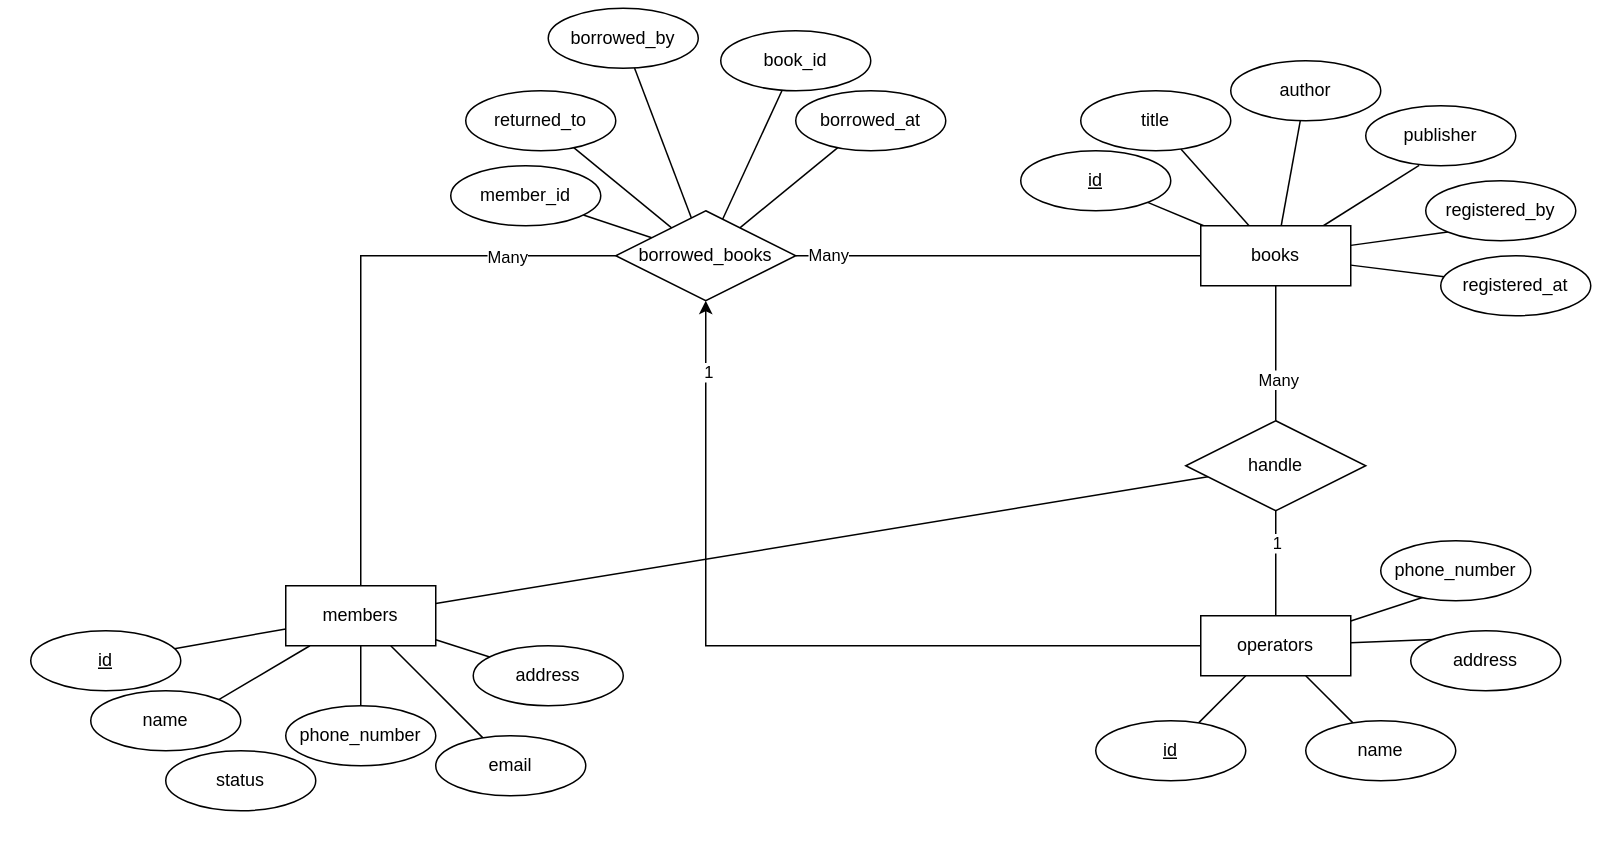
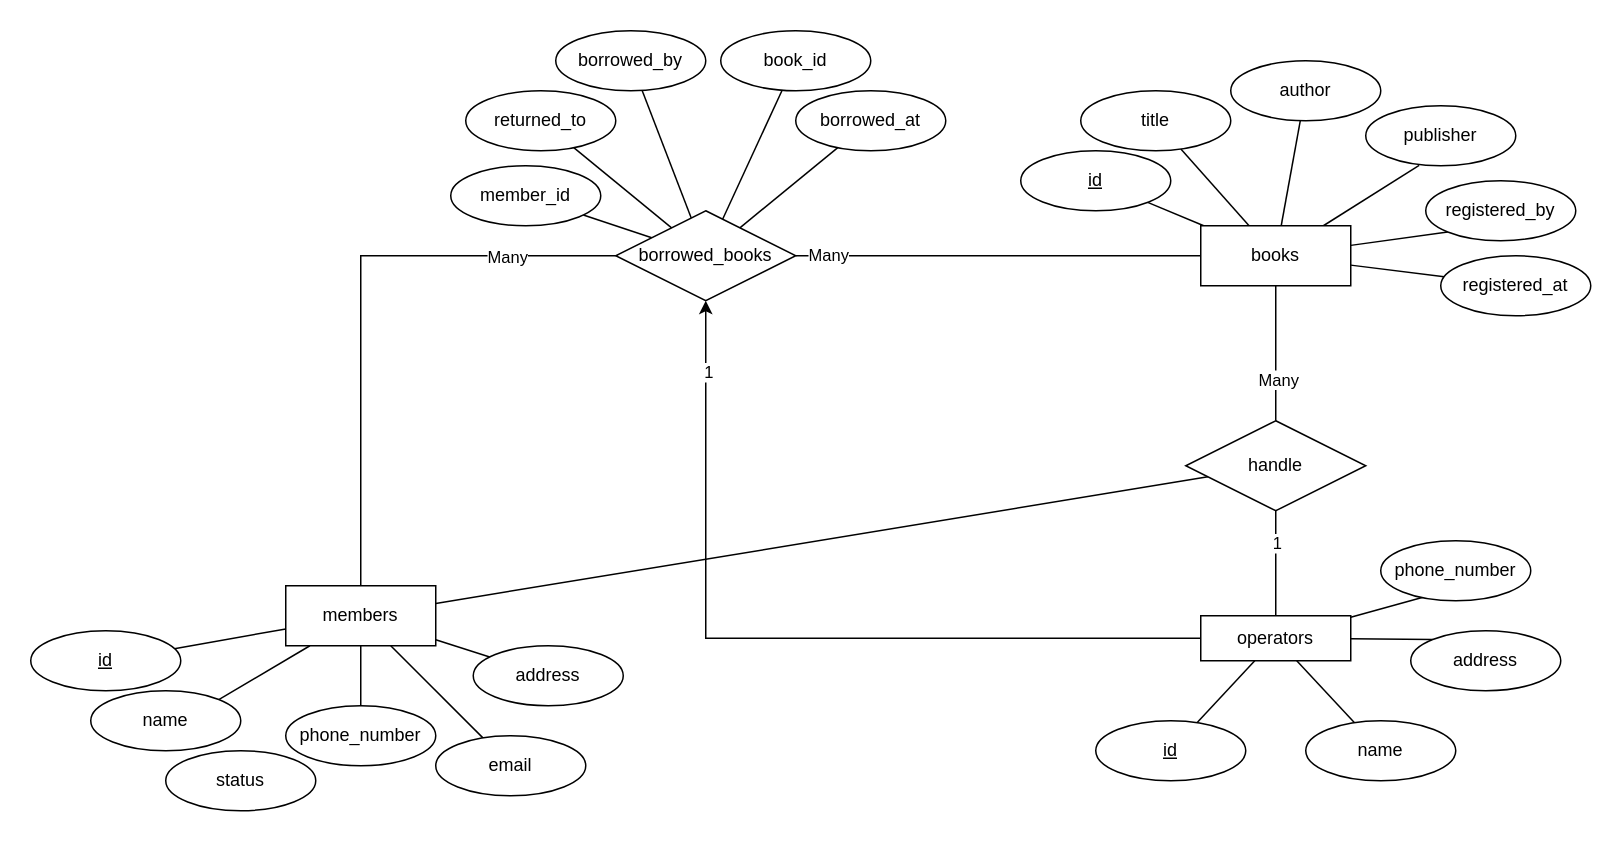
node "borrowed_by": moved (623, 38) -> (631, 61)
node "operators": size 150x60 -> 150x45
